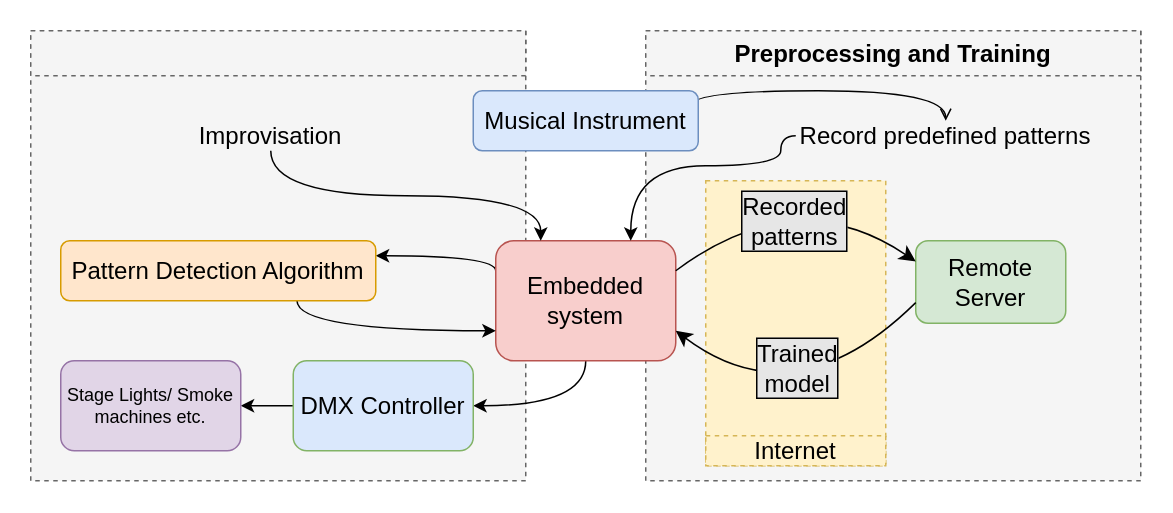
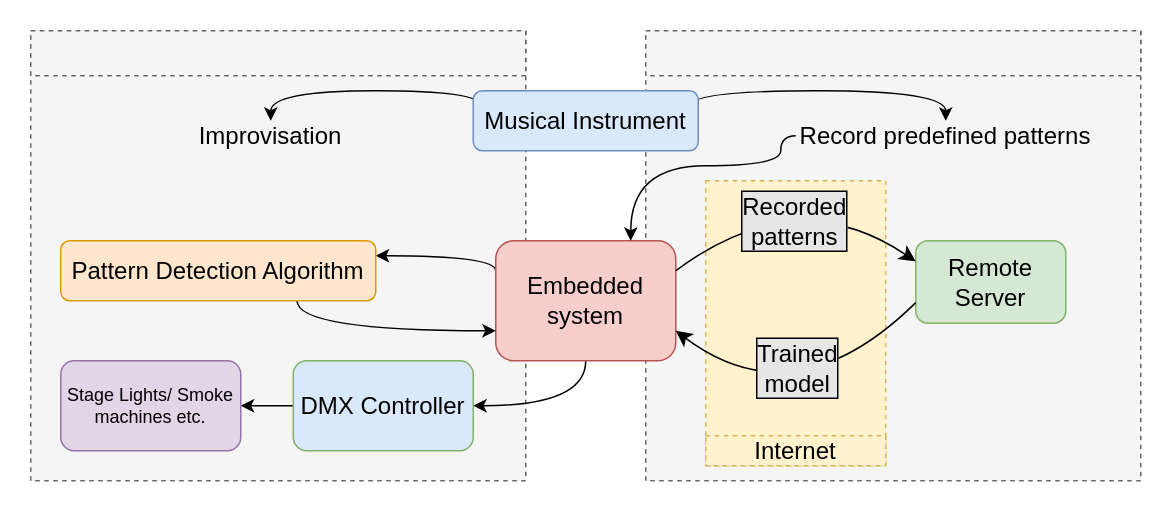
node "Preprocessing and Training": removed
edge "Musical Instrument" -> "Improvisation": added
edge "Musical Instrument" -> "Record predefined patterns": arrowhead open -> classic
edge "Improvisation" -> "Embedded system": removed
